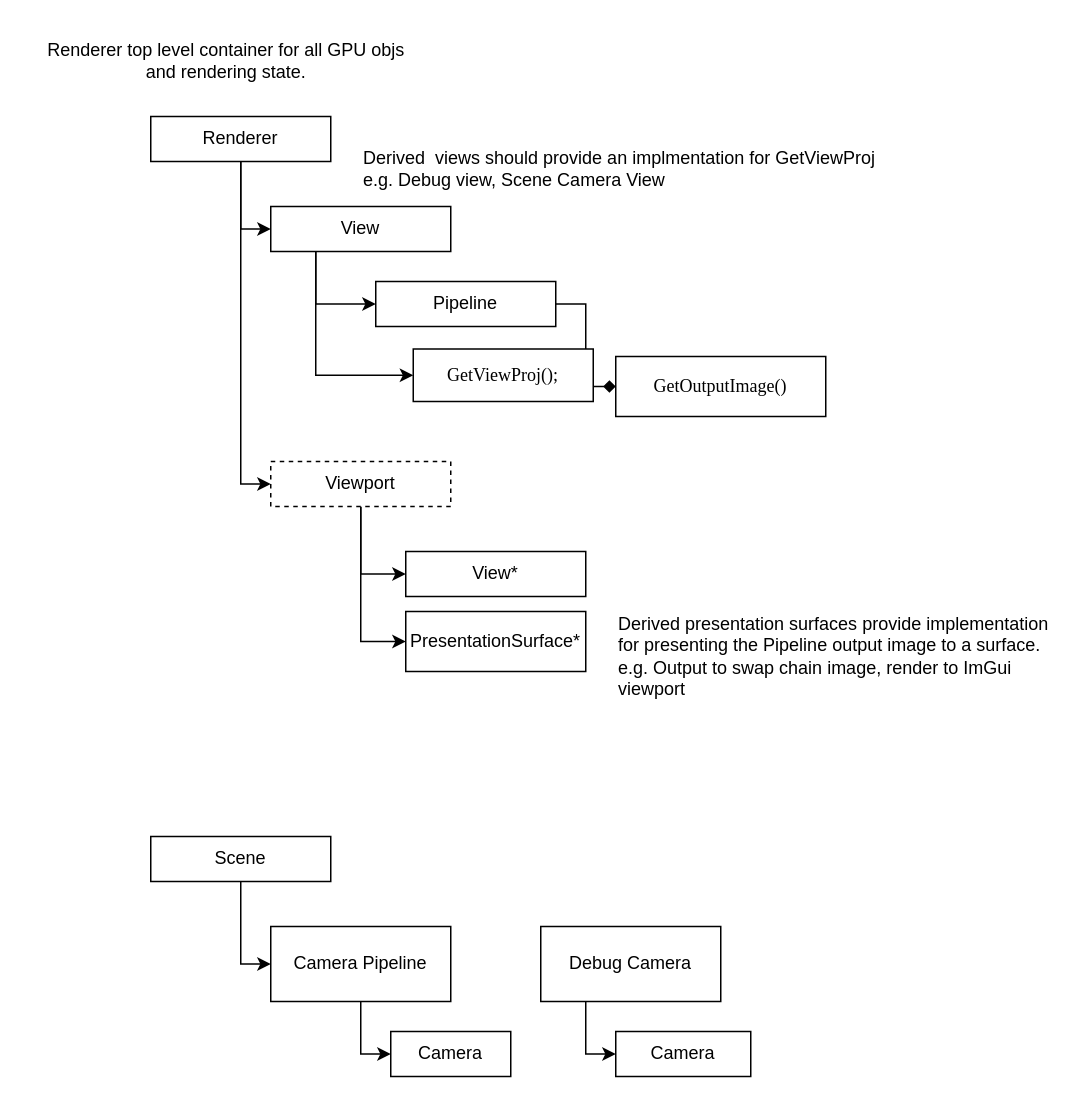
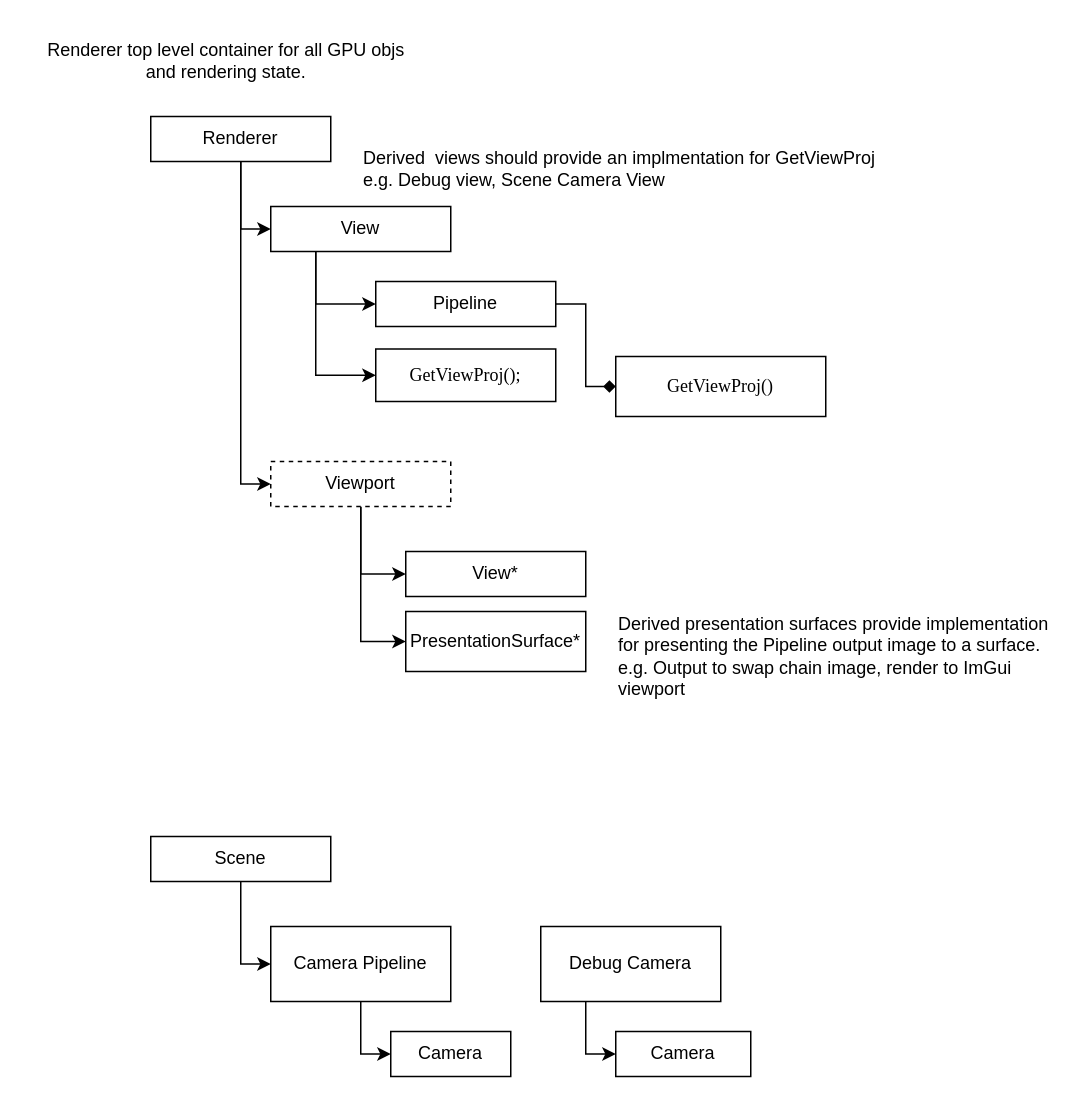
node "GetViewProj();": moved (503, 375) -> (466, 375)
node "GetOutputImage()": label "GetOutputImage()" -> "GetViewProj()"
